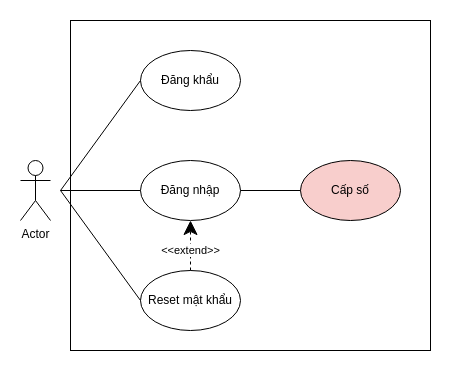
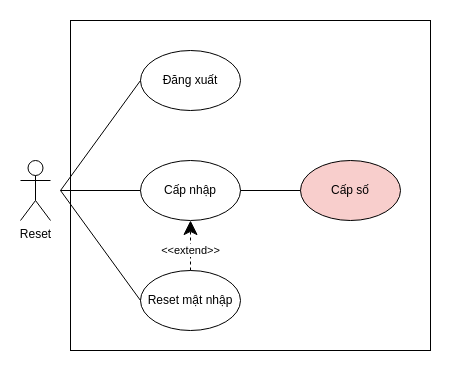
node "Đăng khẩu": label "Đăng khẩu" -> "Đăng xuất"
node "Đăng nhập": label "Đăng nhập" -> "Cấp nhập"
node "Actor": label "Actor" -> "Reset"
node "Reset mật khẩu": label "Reset mật khẩu" -> "Reset mật nhập"
